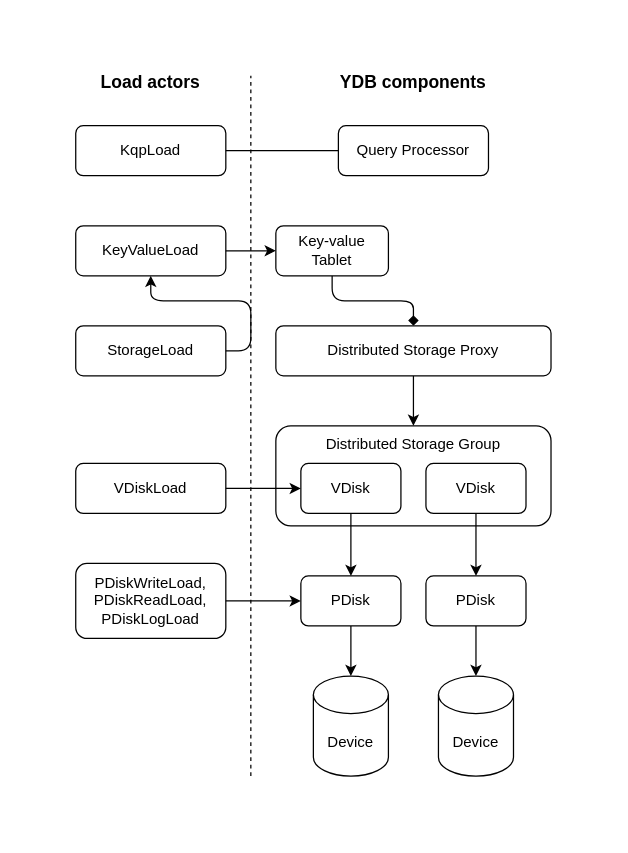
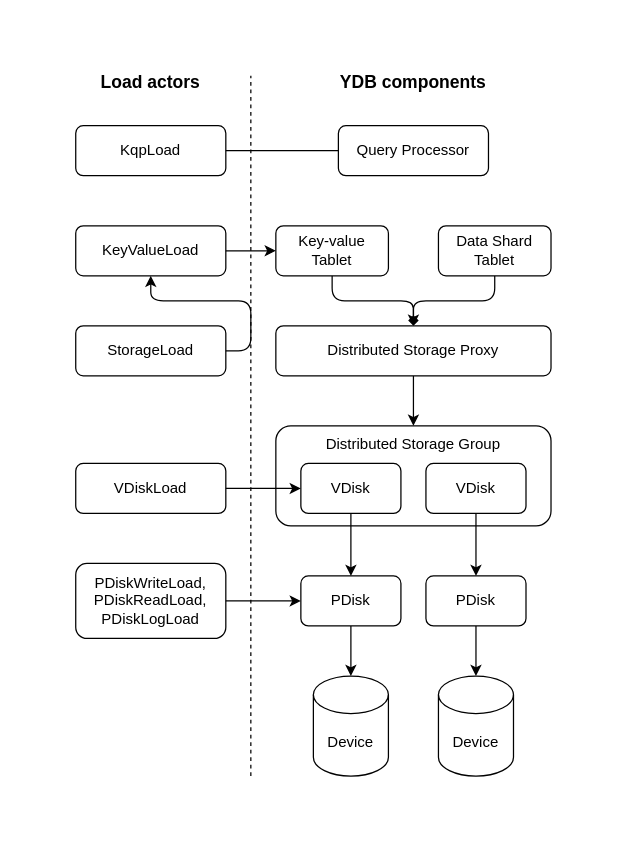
node "Data Shard Tablet": added
edge "Data Shard Tablet" -> "Distributed Storage Proxy": added
